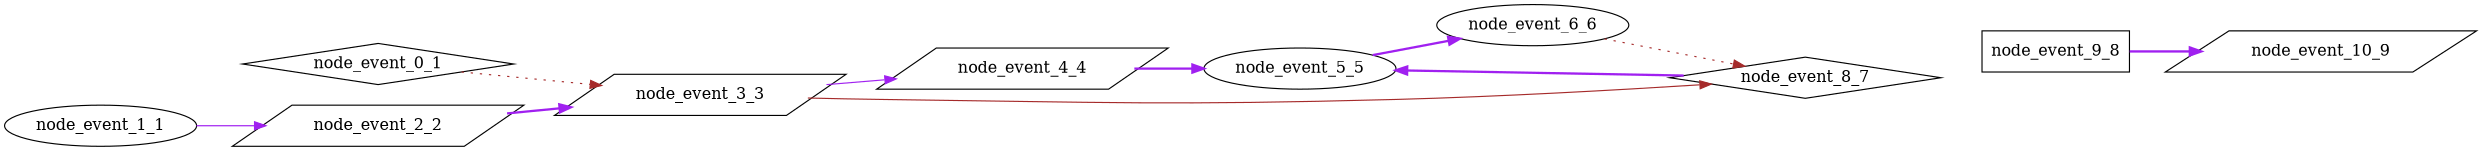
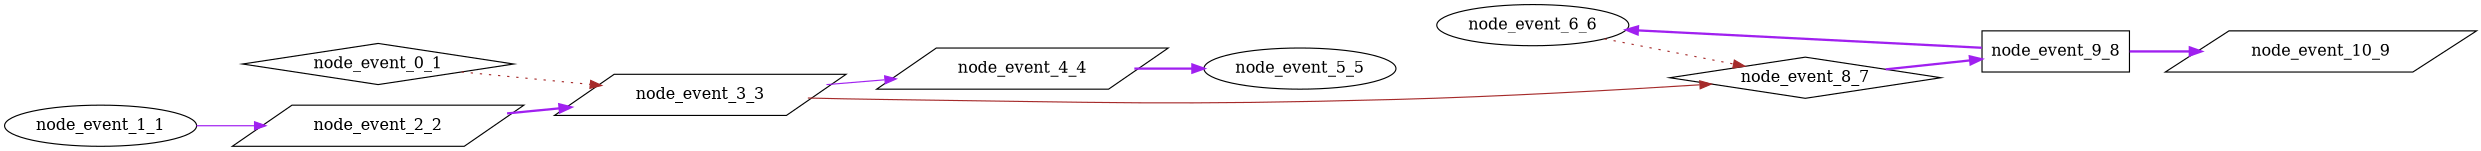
edge "node_event_5_5" -> "node_event_6_6": now "node_event_9_8" -> "node_event_6_6"
edge "node_event_8_7" -> "node_event_5_5": now "node_event_8_7" -> "node_event_9_8"
